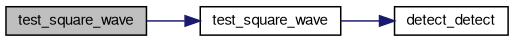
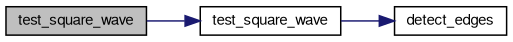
node "detect_detect": label "detect_detect" -> "detect_edges"
